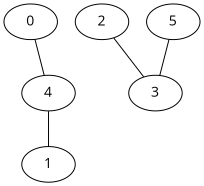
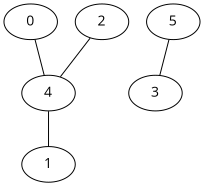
edge "2" -- "3": now "2" -- "4"
